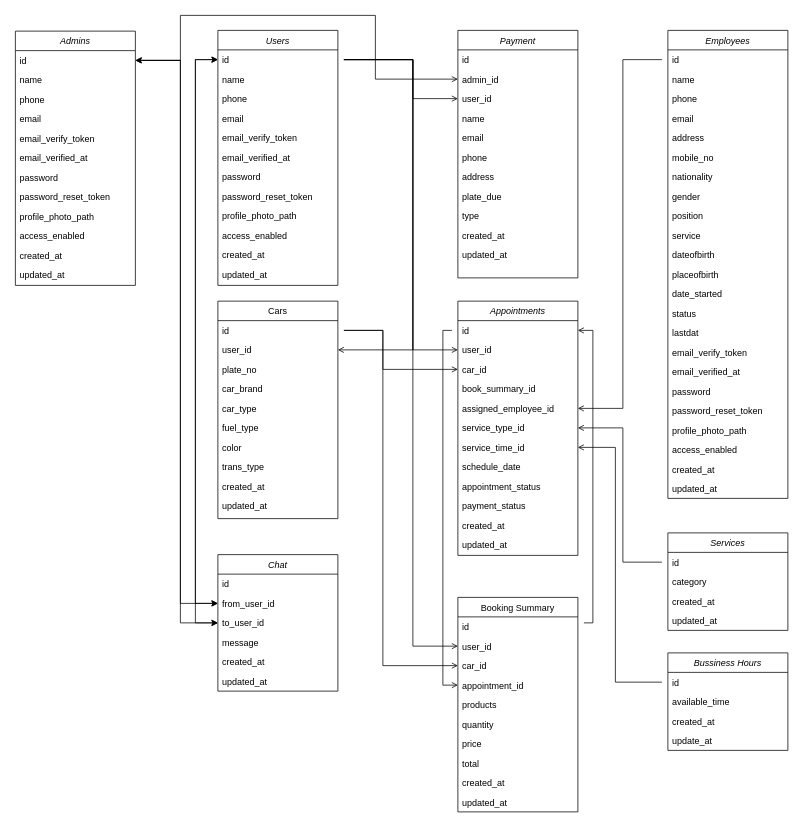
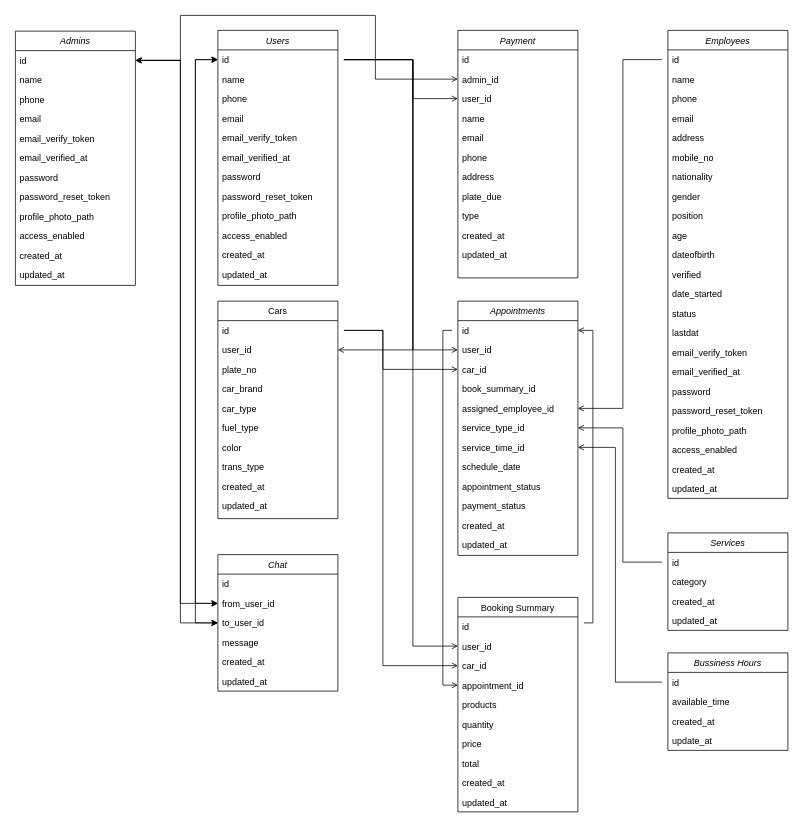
node "service": label "service" -> "age"
node "placeofbirth": label "placeofbirth" -> "verified"
